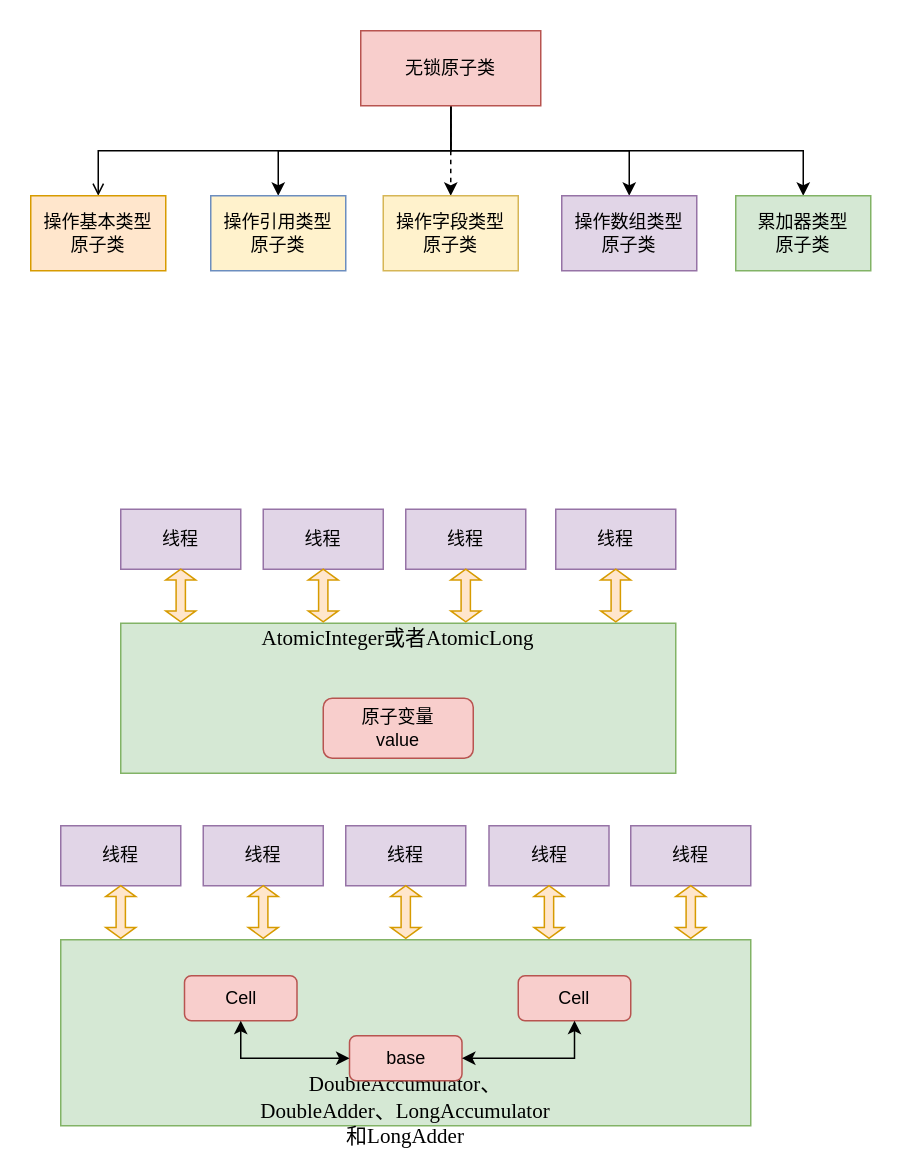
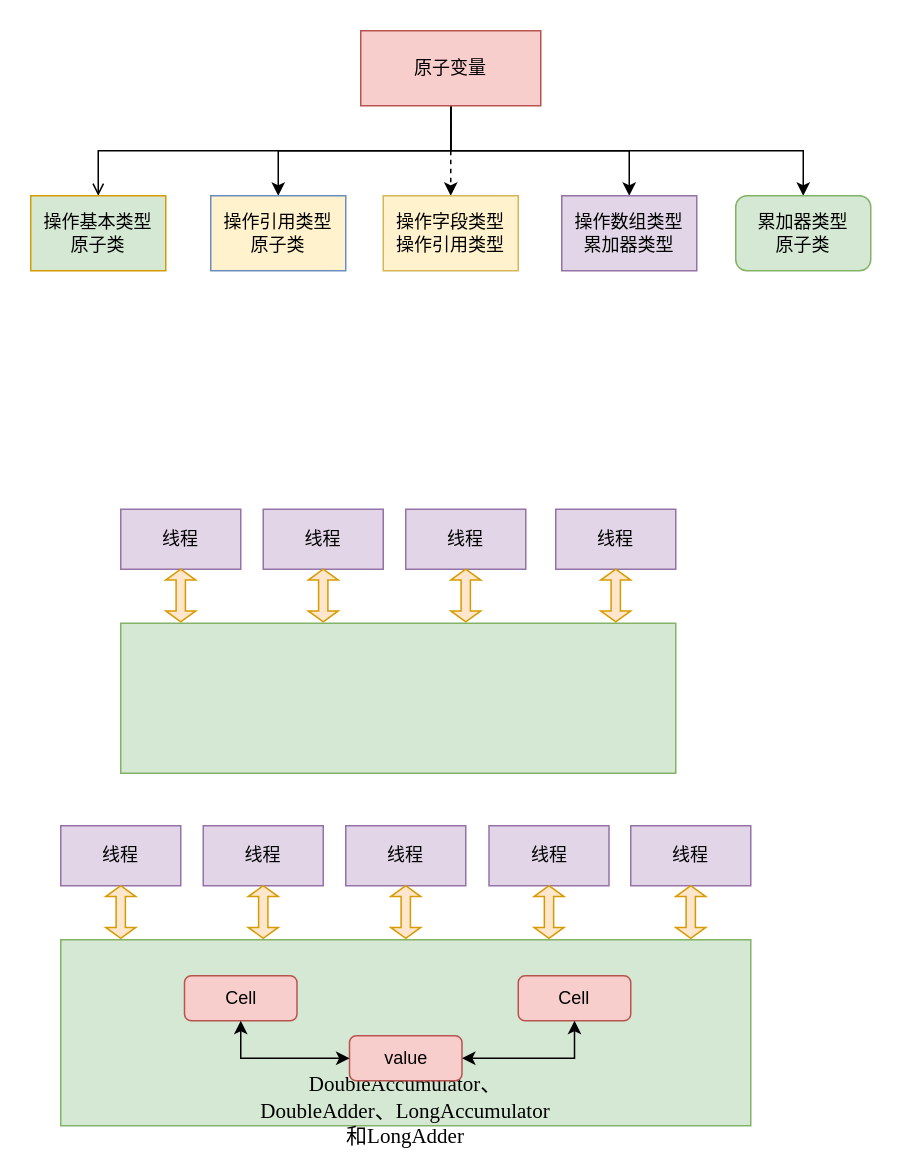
node "无锁原子类": label "无锁原子类" -> "原子变量"
node "操作基本类型 原子类": fillcolor #ffe6cc -> #d5e8d4
node "操作字段类型 原子类": label "操作字段类型 原子类" -> "操作字段类型 操作引用类型"
node "操作数组类型 原子类": label "操作数组类型 原子类" -> "操作数组类型 累加器类型"
node "累加器类型 原子类": shape rectangle -> rounded rectangle
node "AtomicInteger或者AtomicLong": removed
node "原子变量 value": removed
node "base": label "base" -> "value"
